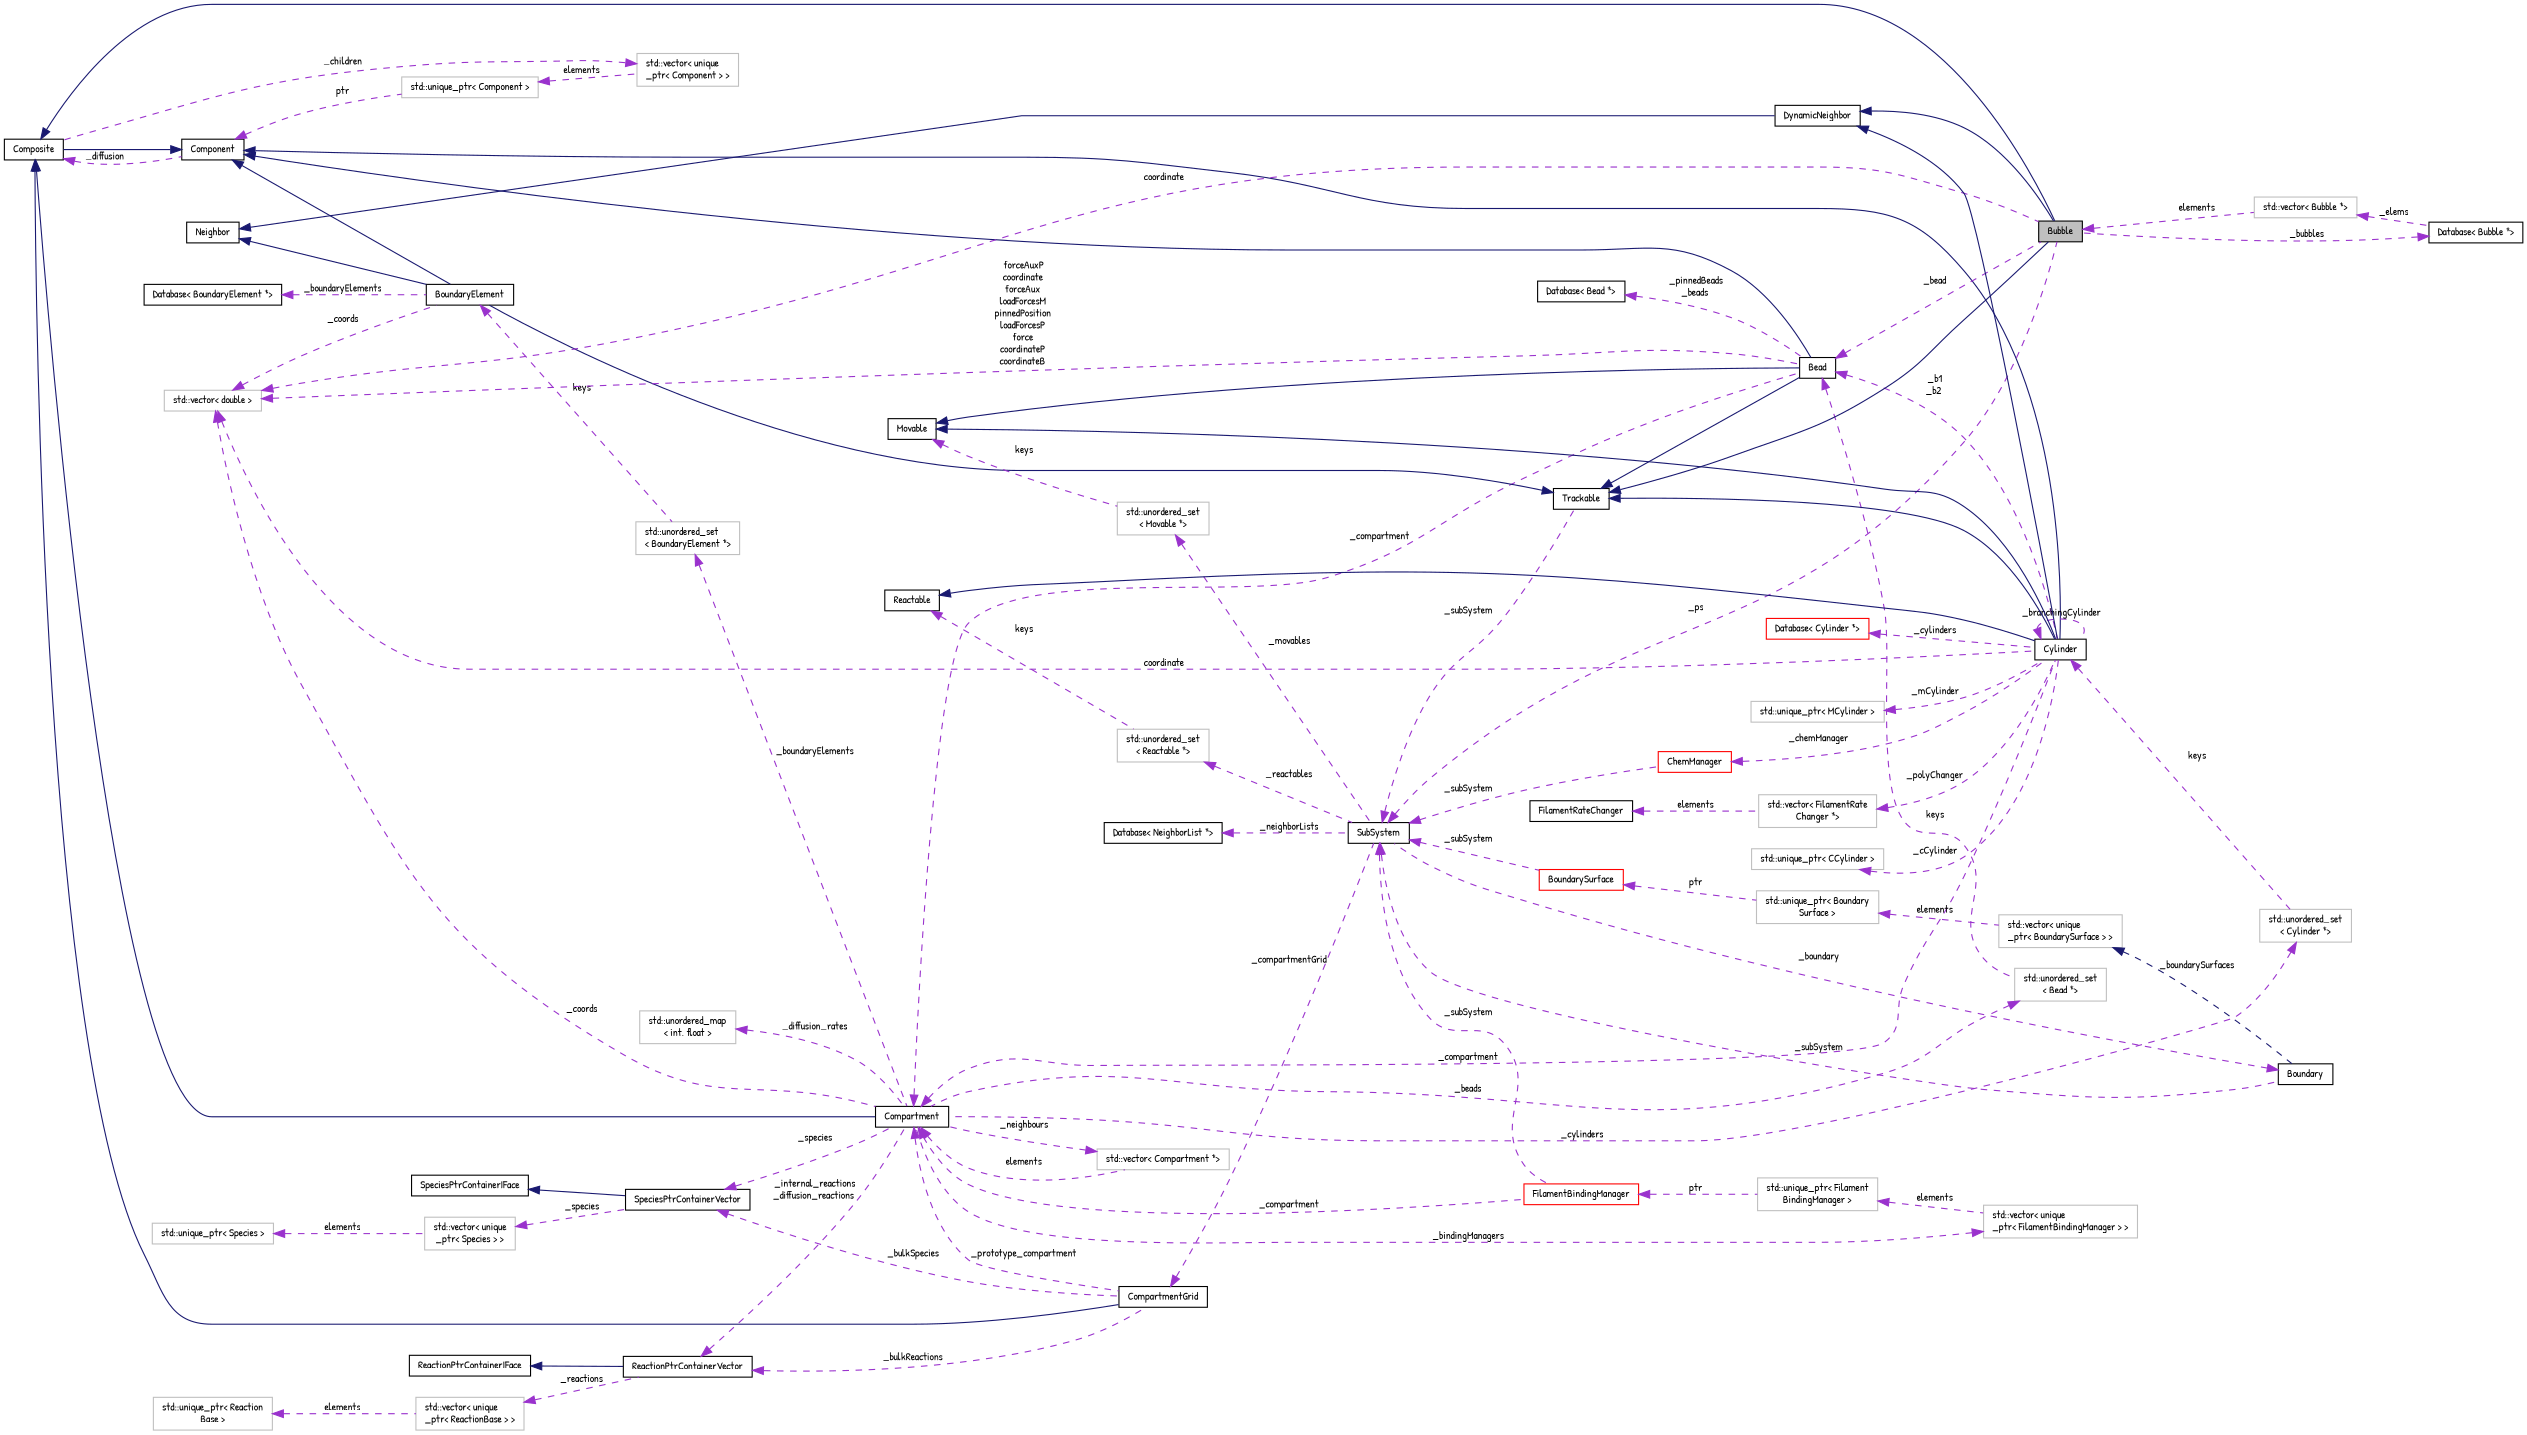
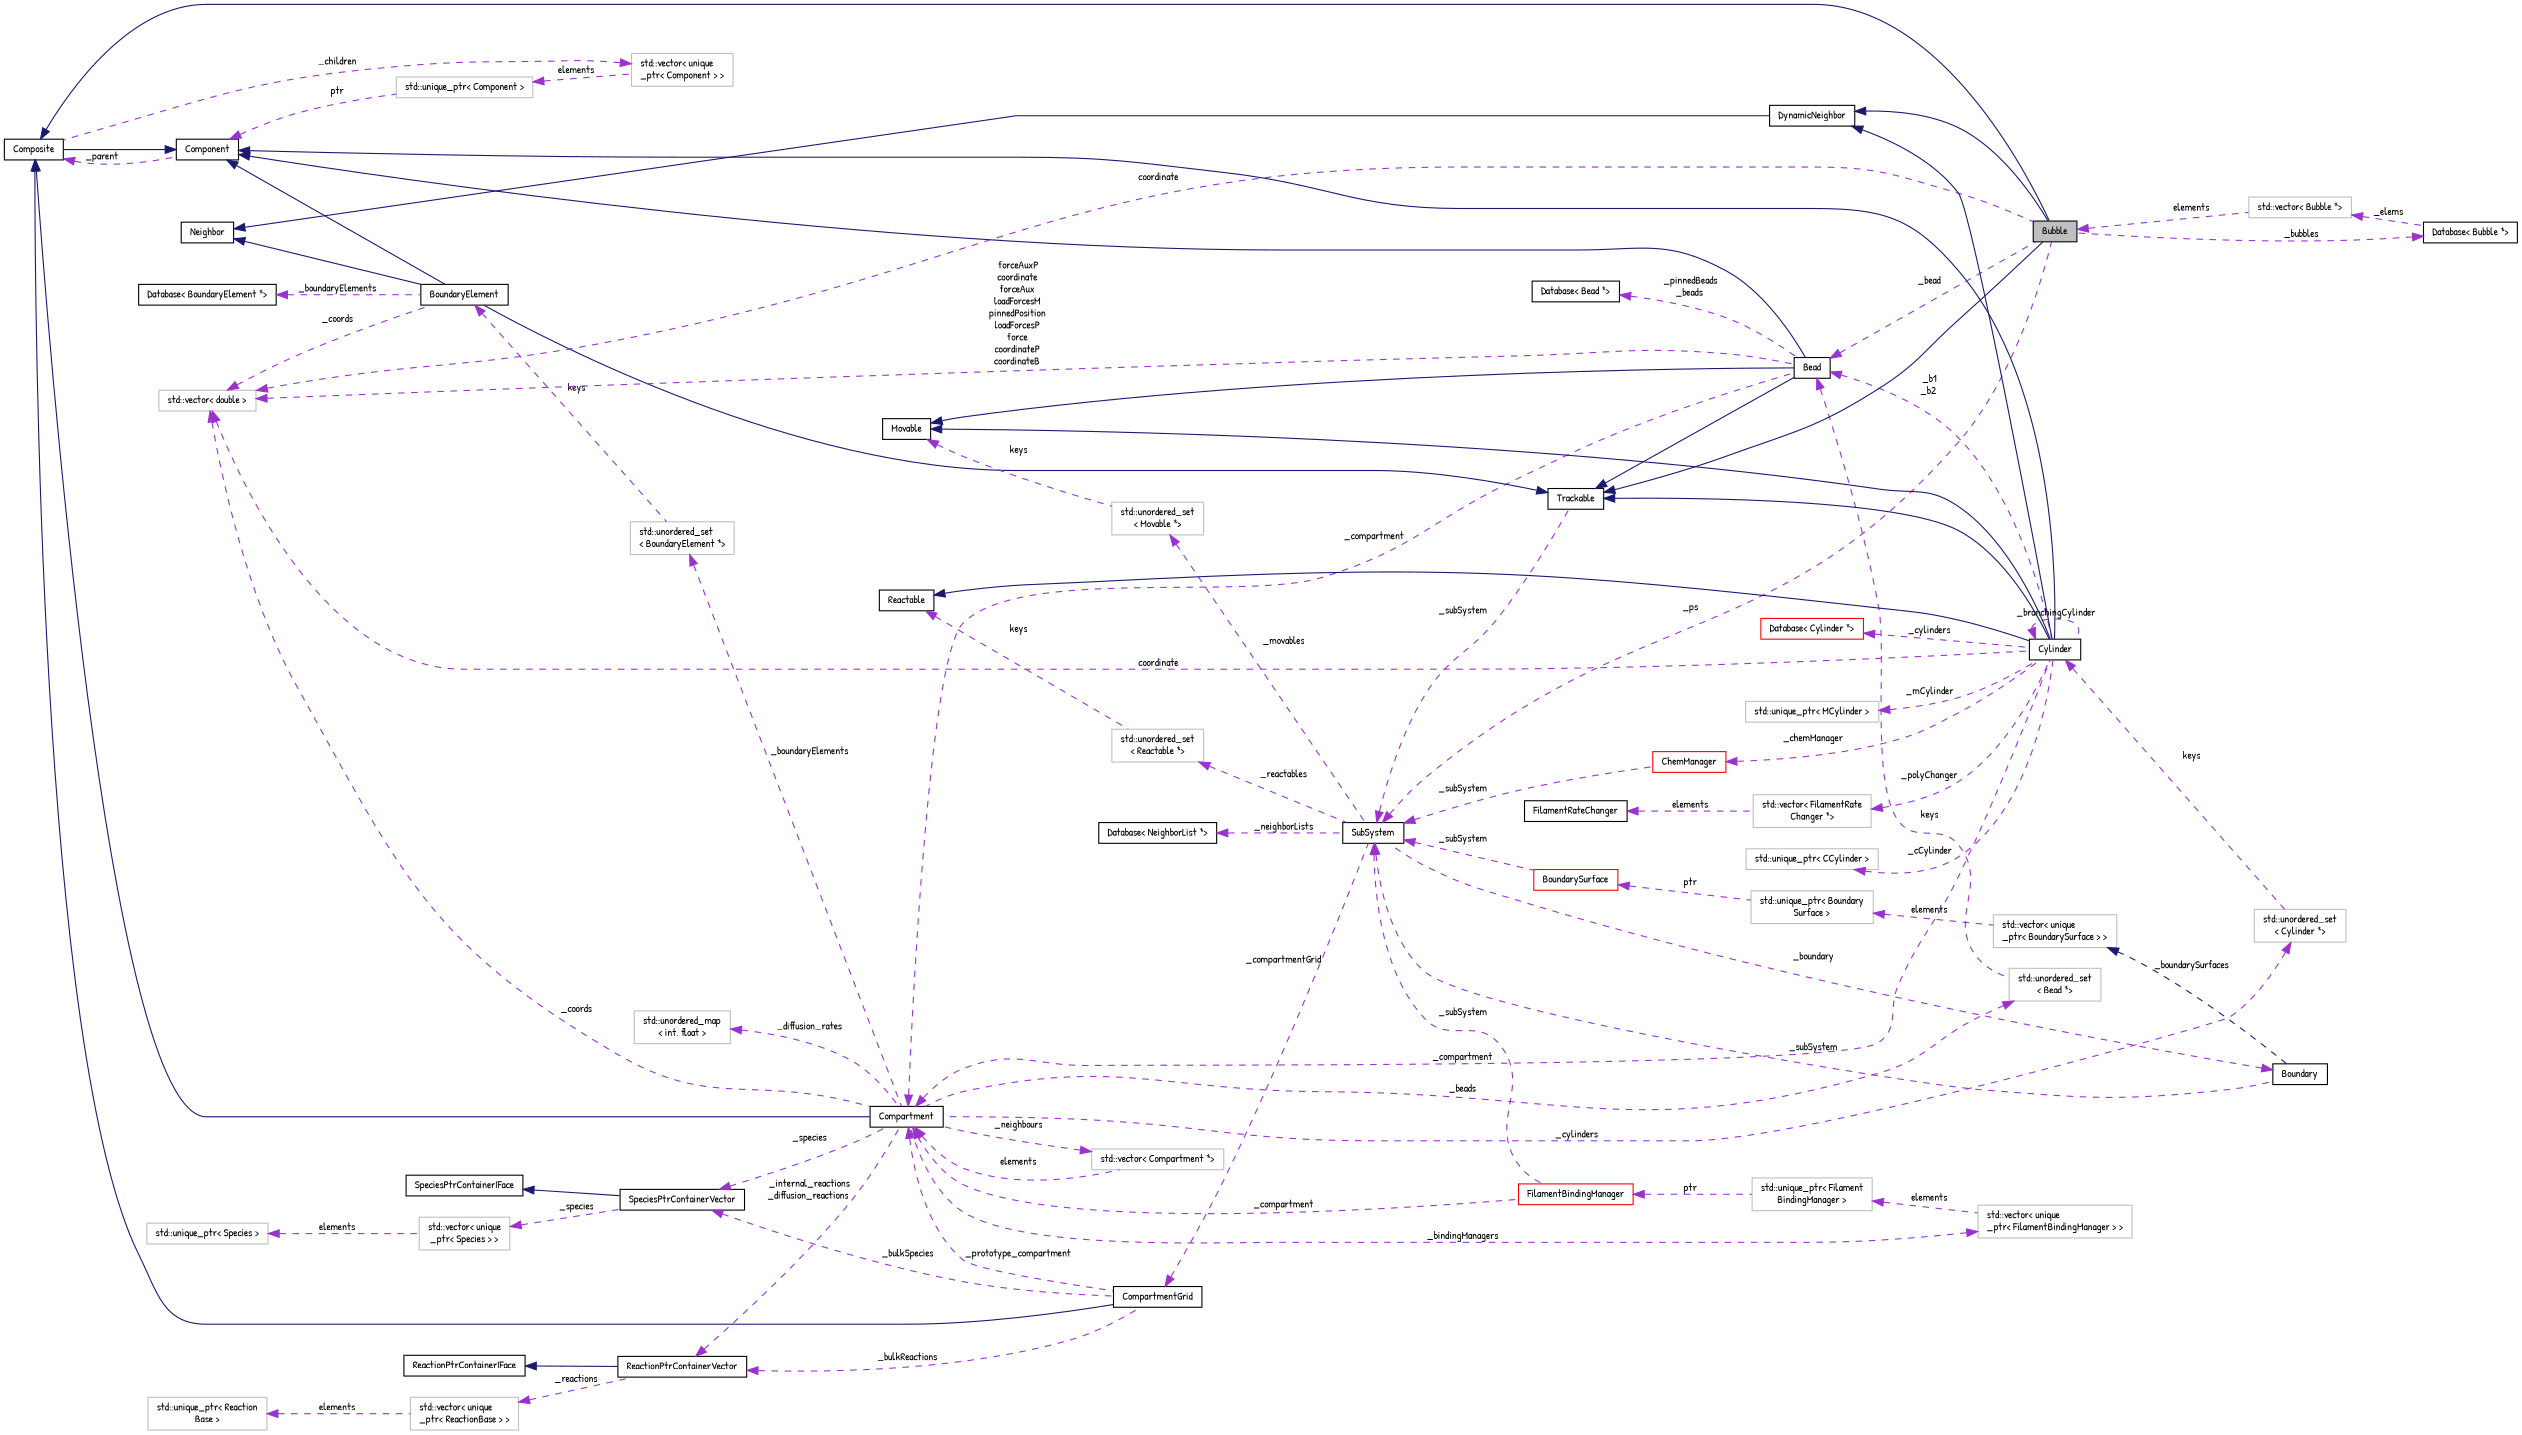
edge "Component" -> "Composite": label " _diffusion" -> " _parent"
